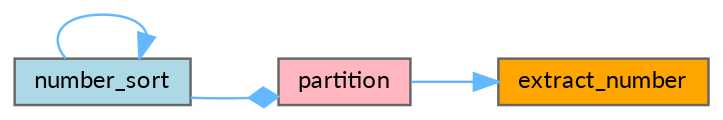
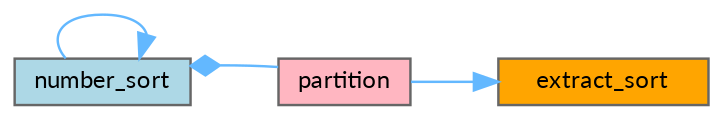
node "extract_number": label "extract_number" -> "extract_sort"
edge "number_sort" -> "partition": reversed
